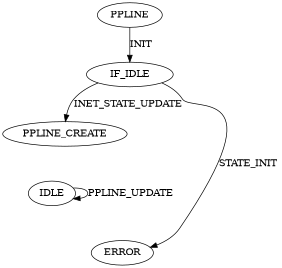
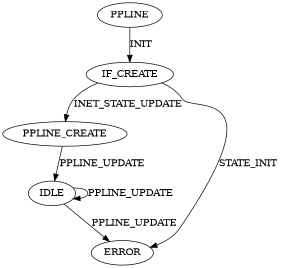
node "IF_IDLE": label "IF_IDLE" -> "IF_CREATE"
edge "PPLINE_CREATE" -> "IDLE": added, label "PPLINE_UPDATE"
edge "IDLE" -> "ERROR": added, label "PPLINE_UPDATE"
